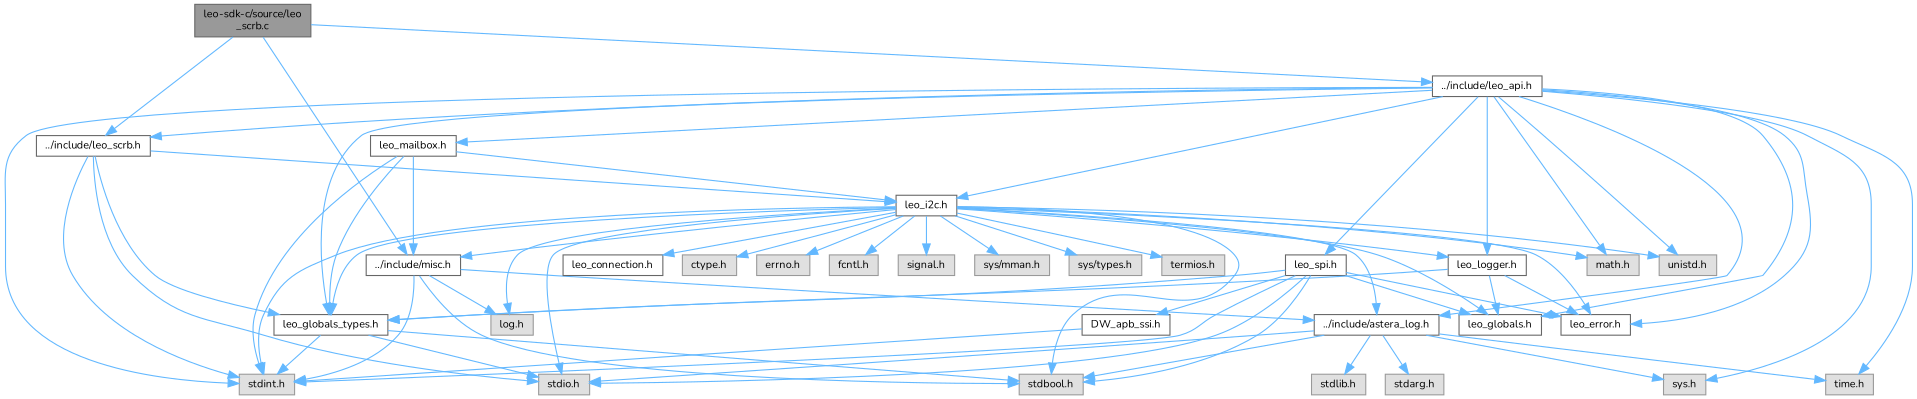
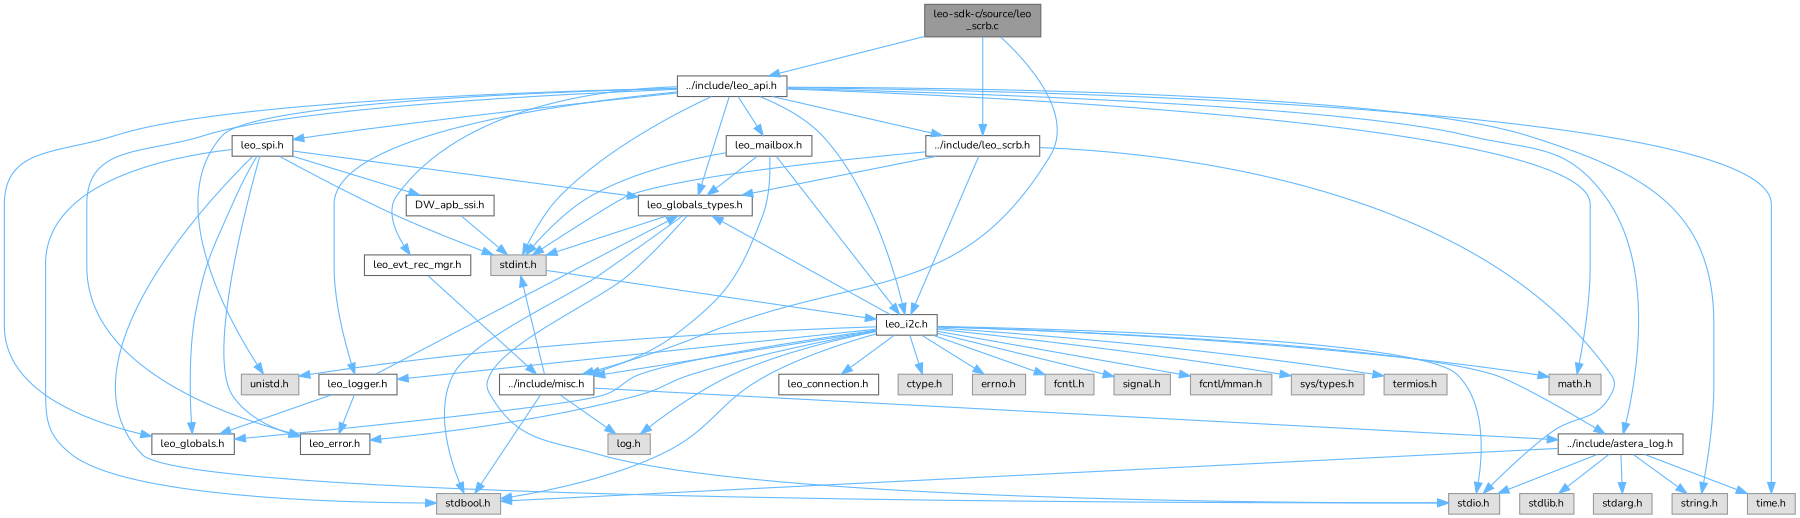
edge "leo_i2c.h" -> "stdint.h": reversed
node "leo_evt_rec_mgr.h": added
node "sys/mman.h": label "sys/mman.h" -> "fcntl/mman.h"
node "sys.h": label "sys.h" -> "string.h"
